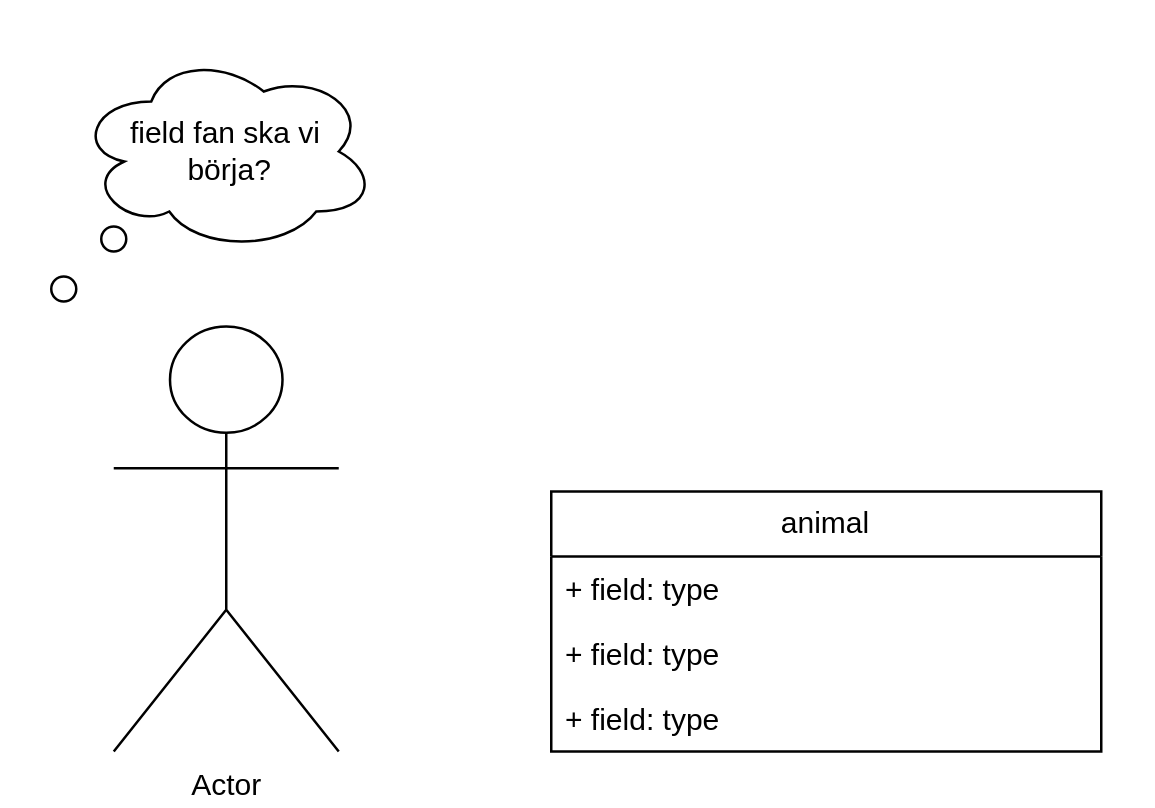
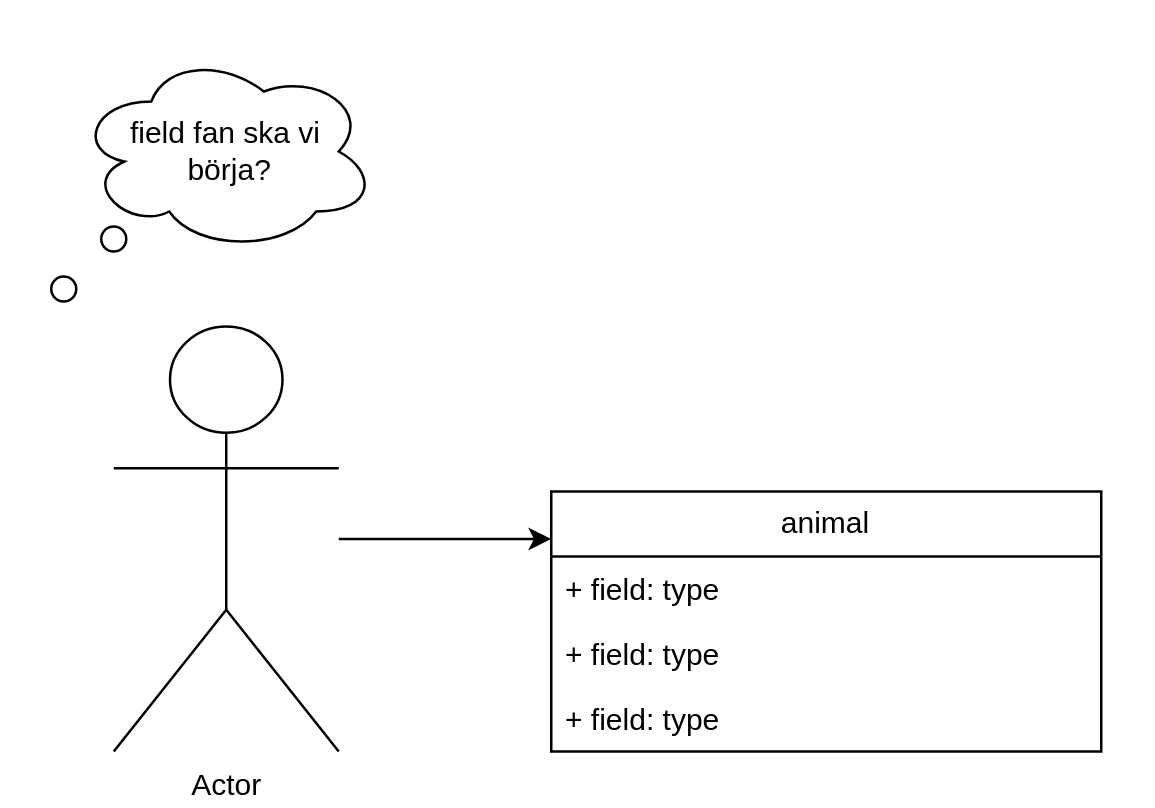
edge "Actor" -> "animal": added
